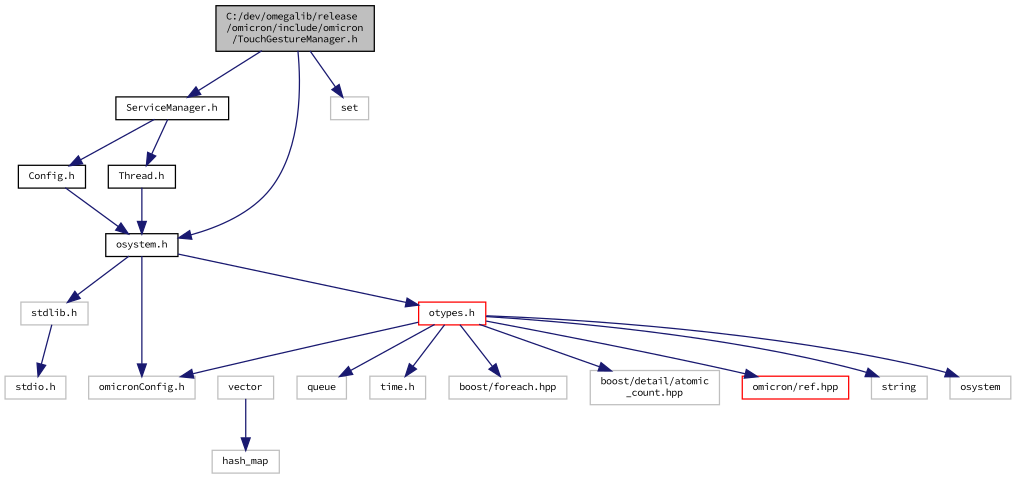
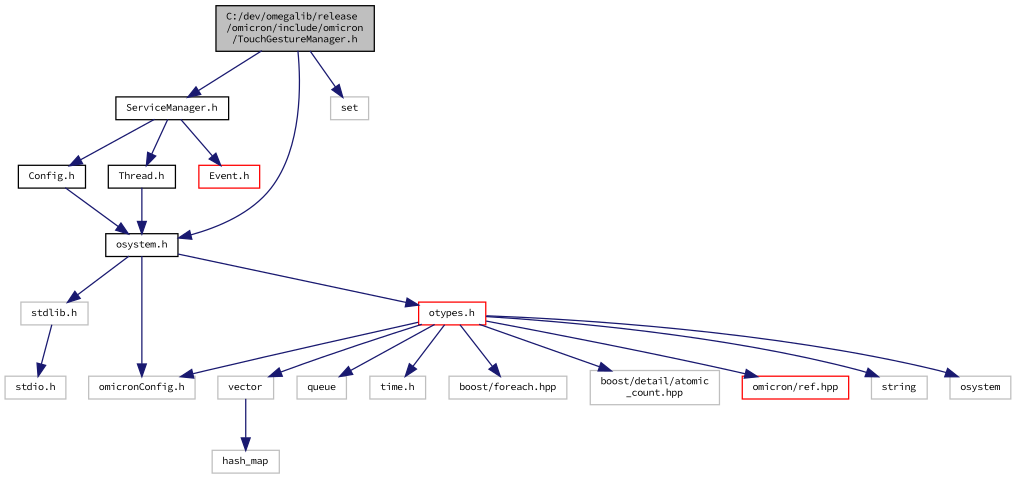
node "Event.h": added
edge "otypes.h" -> "vector": added
